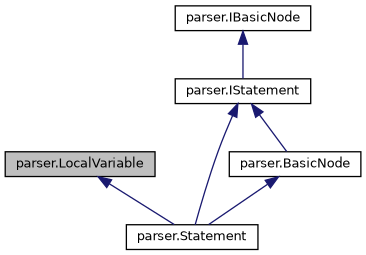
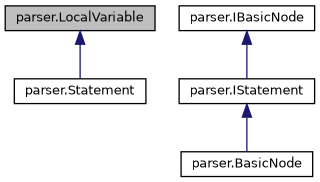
edge "parser.Statement" -> "parser.IStatement": removed
edge "parser.Statement" -> "parser.BasicNode": removed
